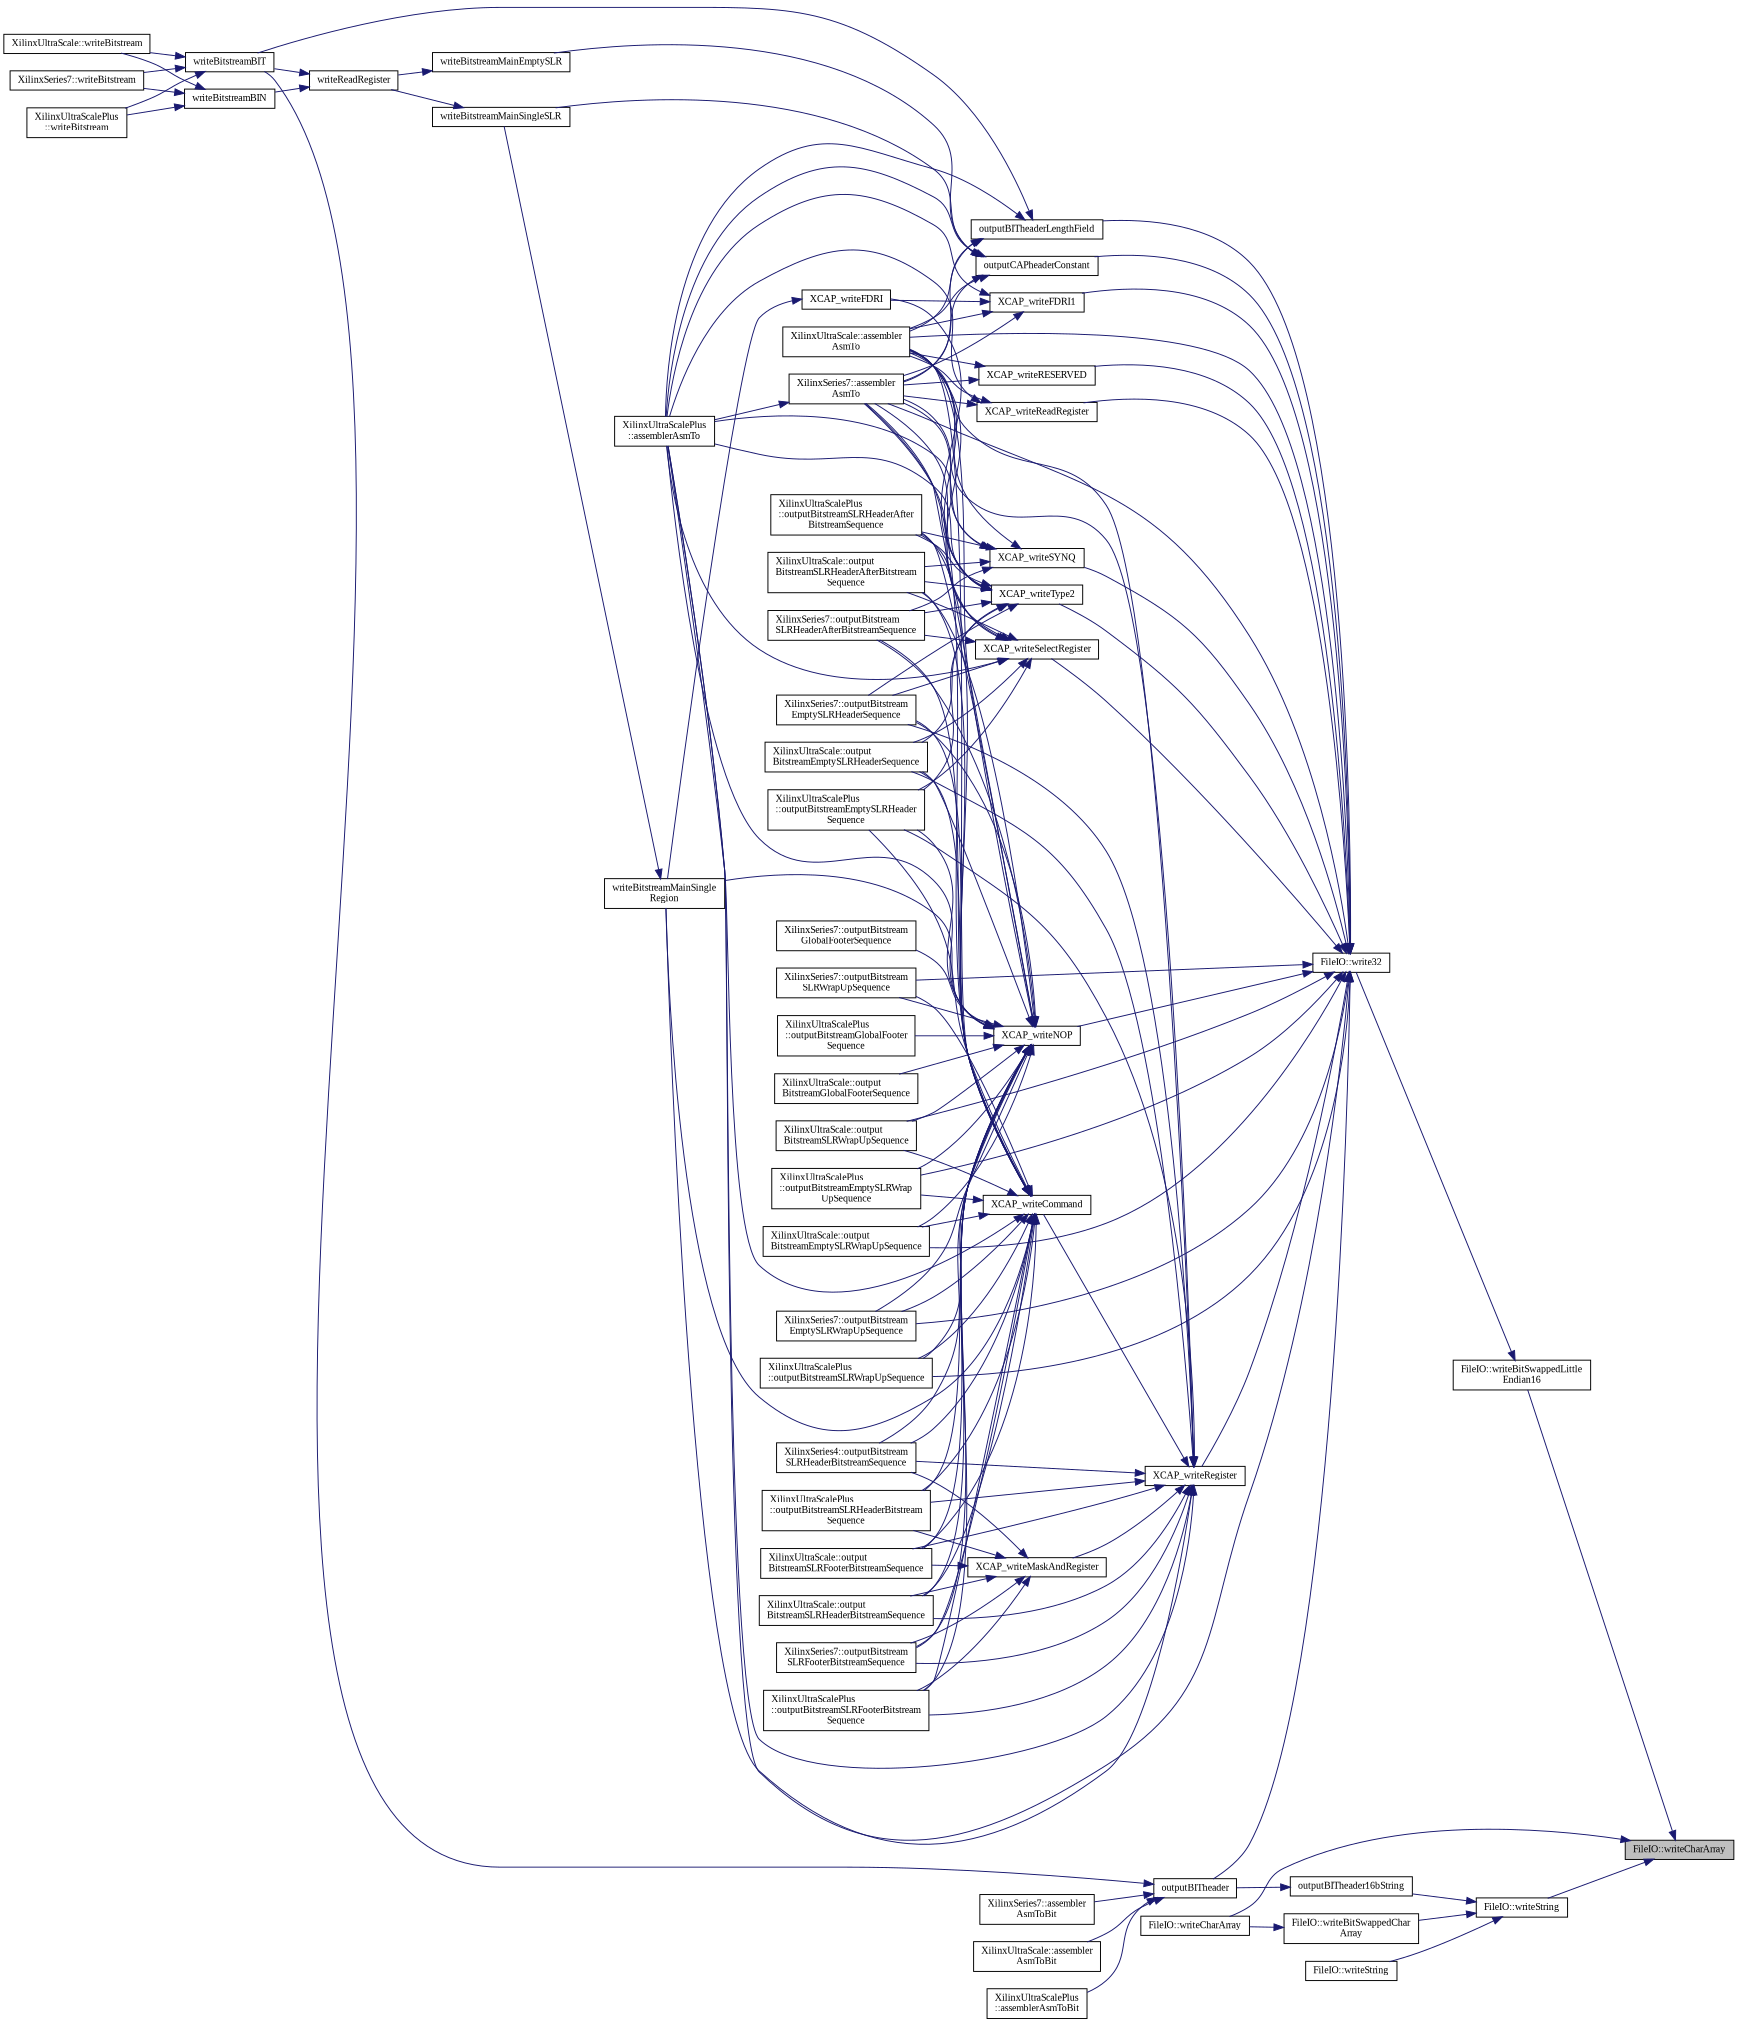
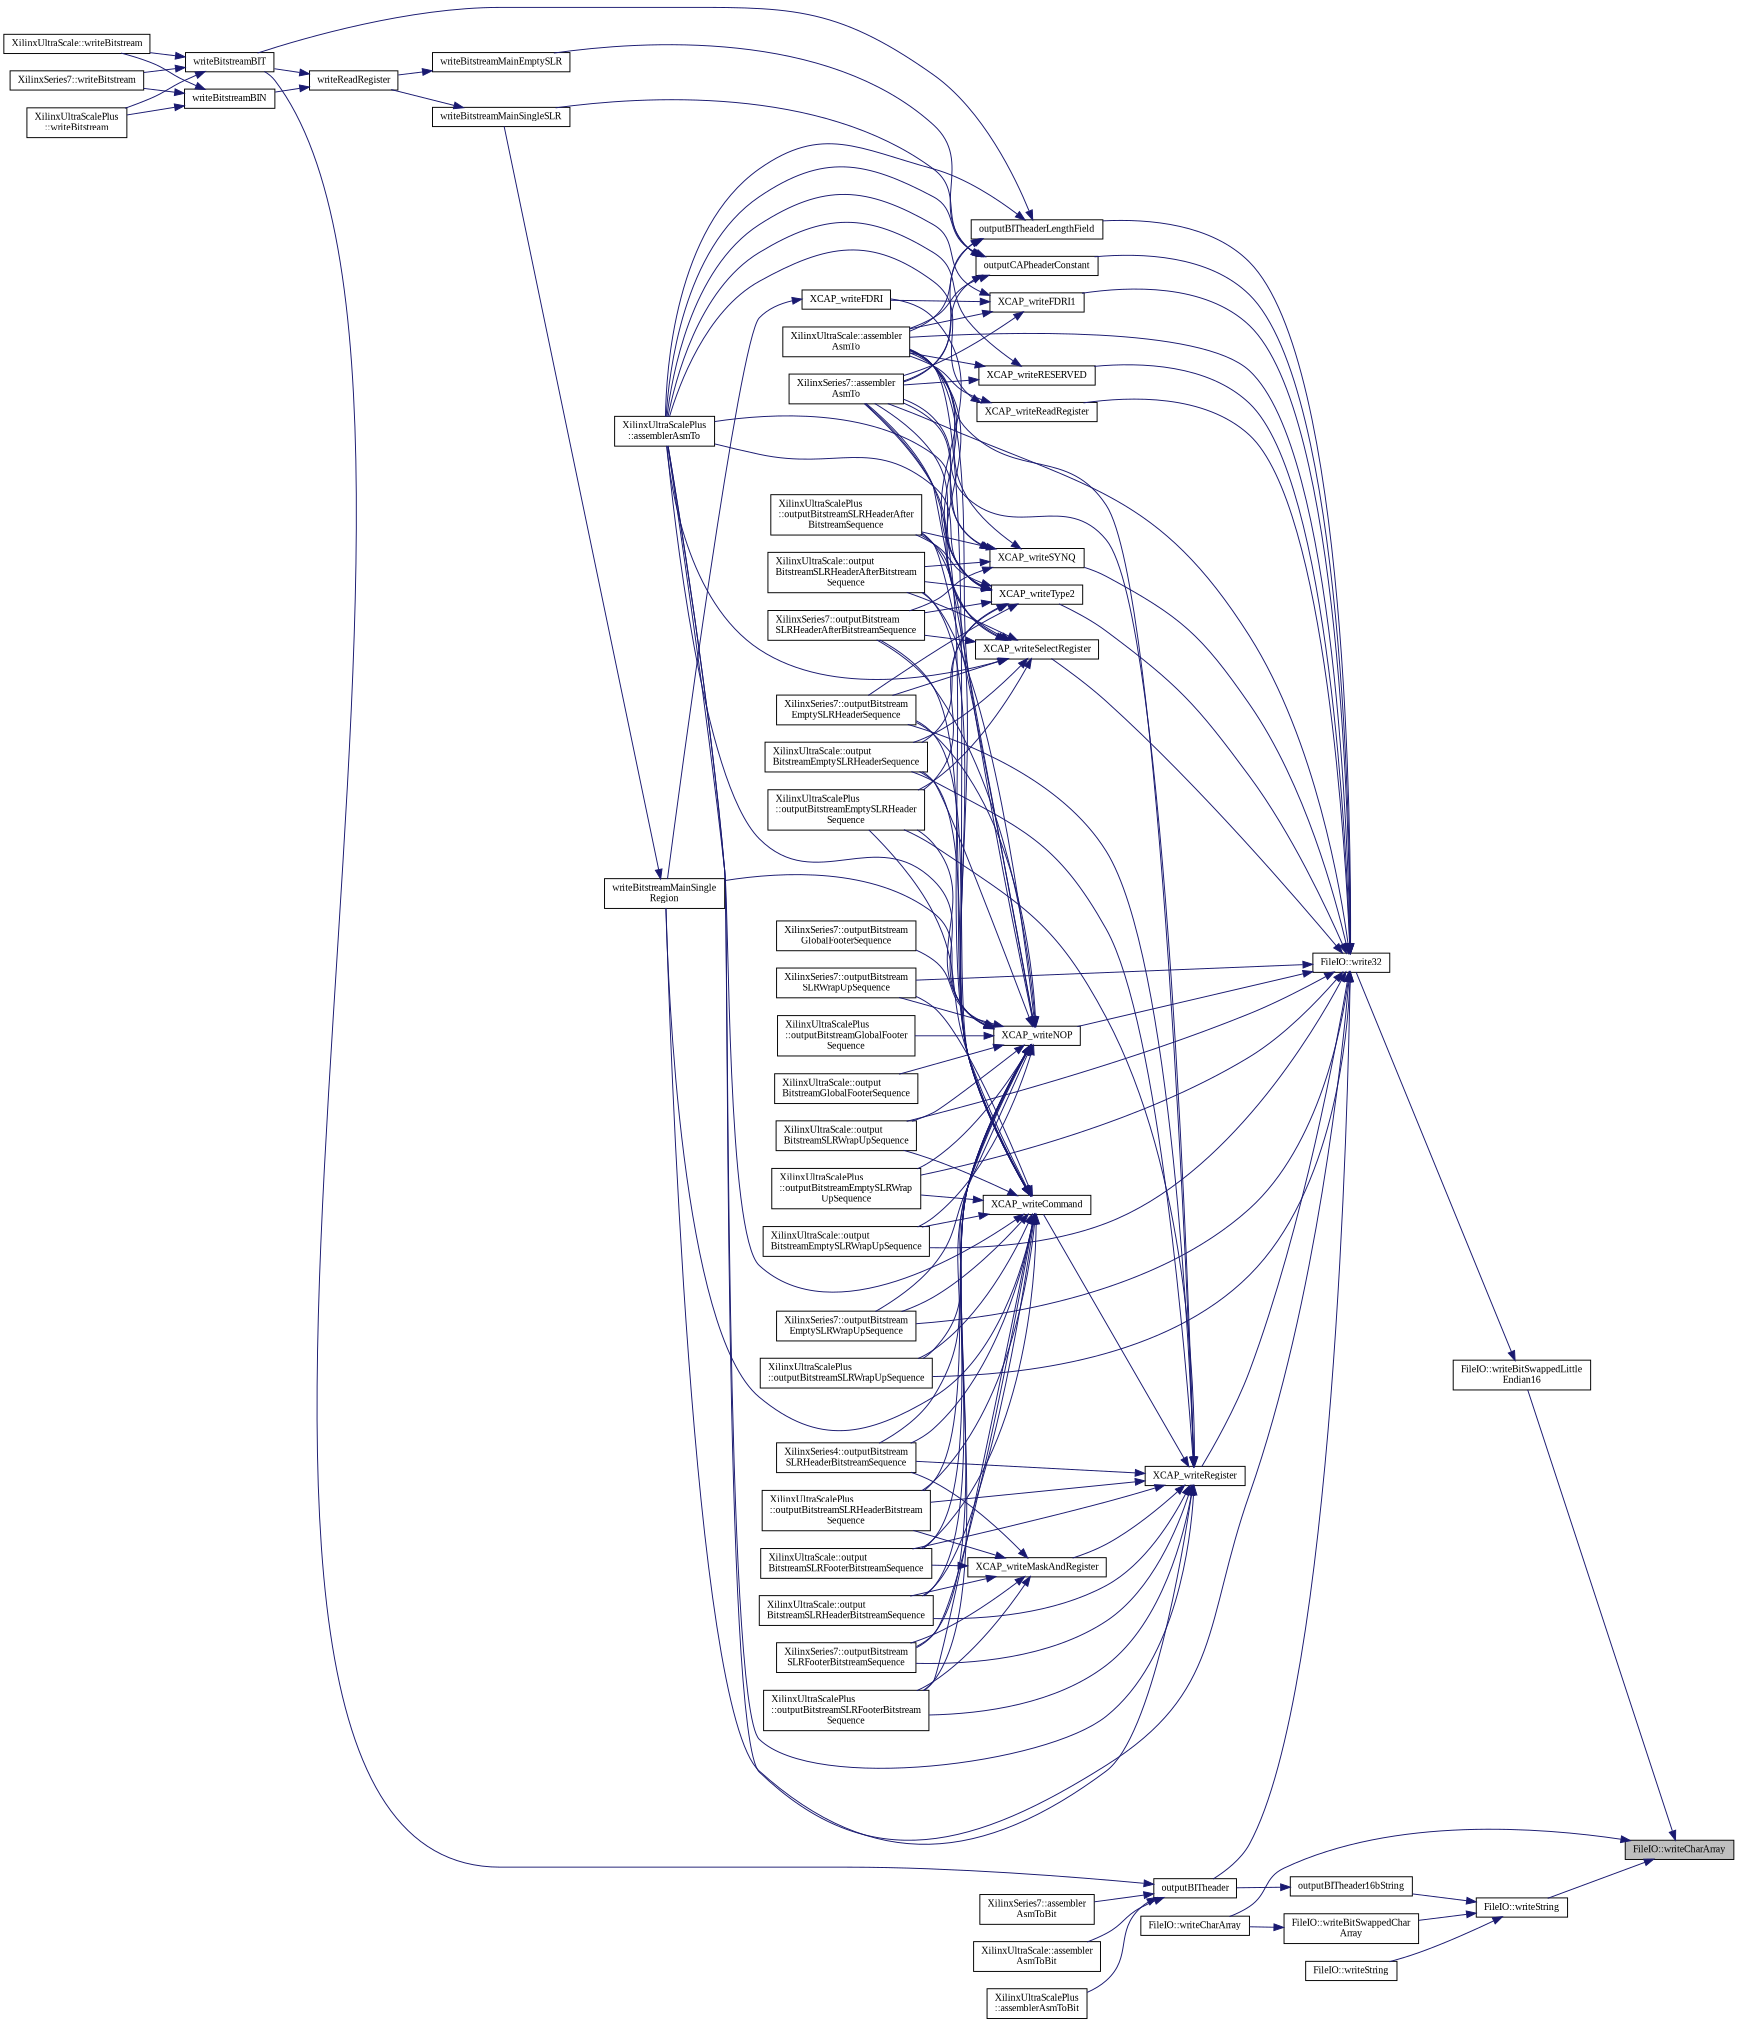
edge "XilinxSeries7::assembler AsmTo" -> "XCAP_writeReadRegister": removed
edge "XilinxUltraScalePlus ::assemblerAsmTo" -> "XilinxSeries7::assembler AsmTo": now "XilinxUltraScalePlus ::assemblerAsmTo" -> "XCAP_writeRESERVED"
